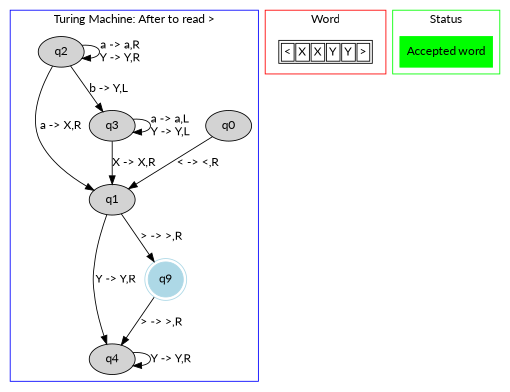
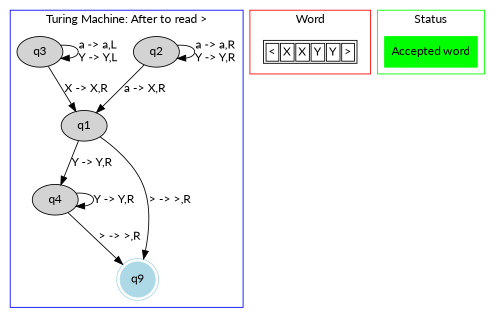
edge "q2" -> "q3": removed, label "b -> Y,L"
node "q0": removed
edge "q9" -> "q4": reversed
